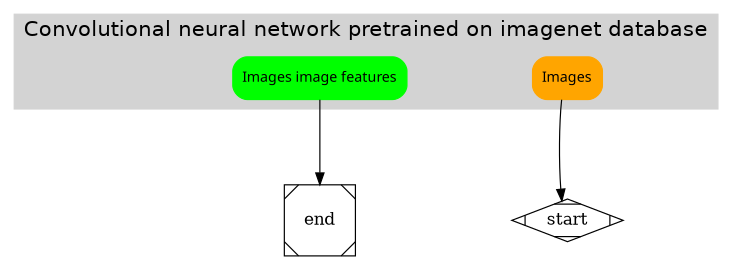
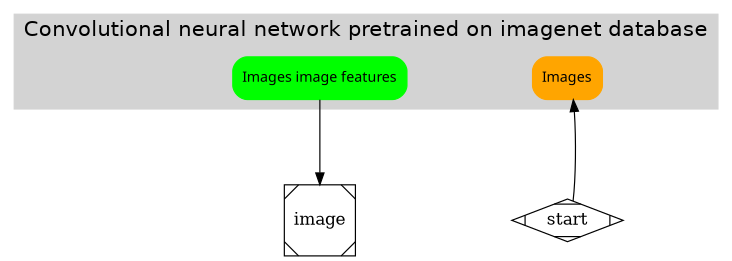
edge "Images" -> "start": reversed
node "end": label "end" -> "image"
